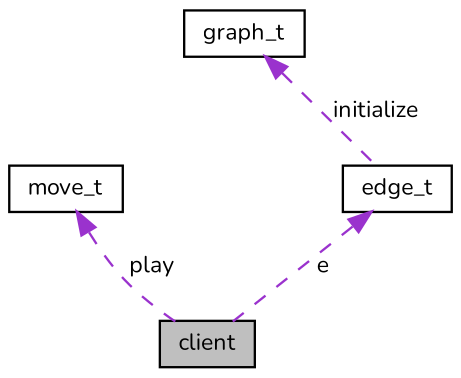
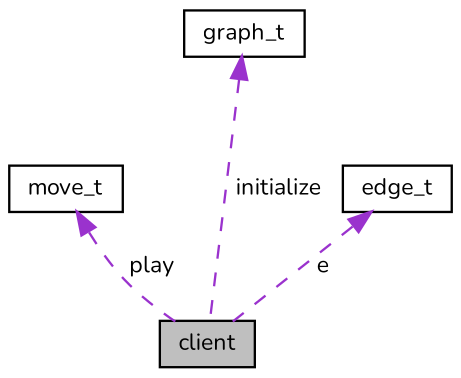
edge "edge_t" -> "graph_t": now "client" -> "graph_t"
